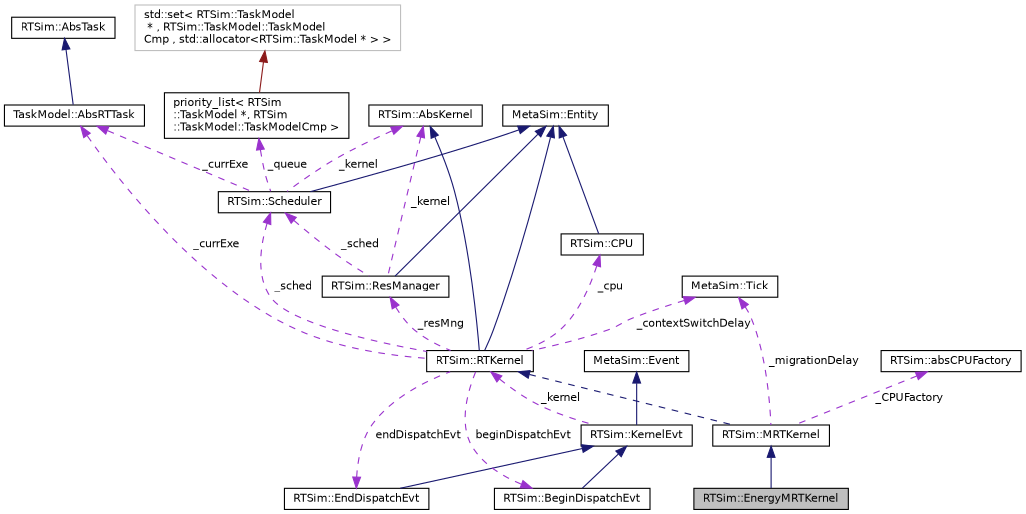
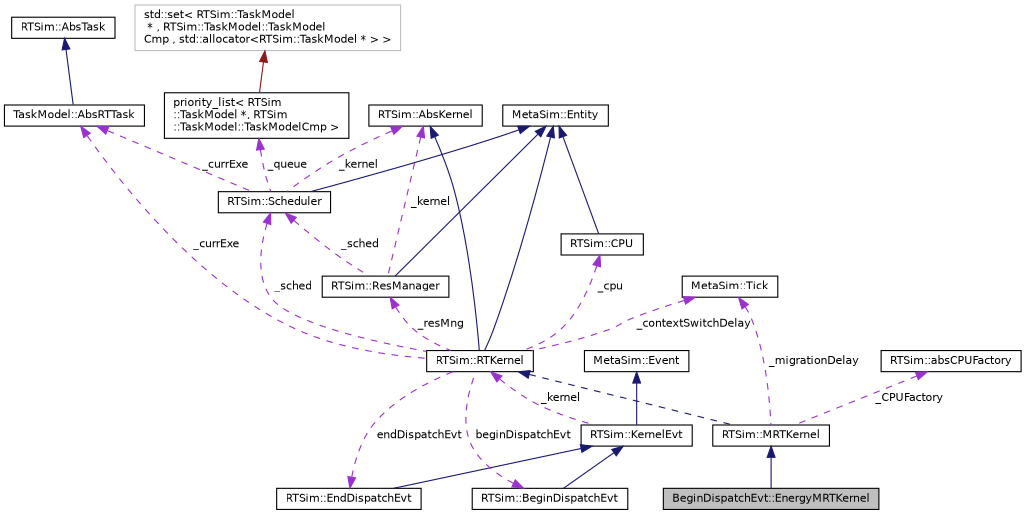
node "RTSim::EnergyMRTKernel": label "RTSim::EnergyMRTKernel" -> "BeginDispatchEvt::EnergyMRTKernel"
